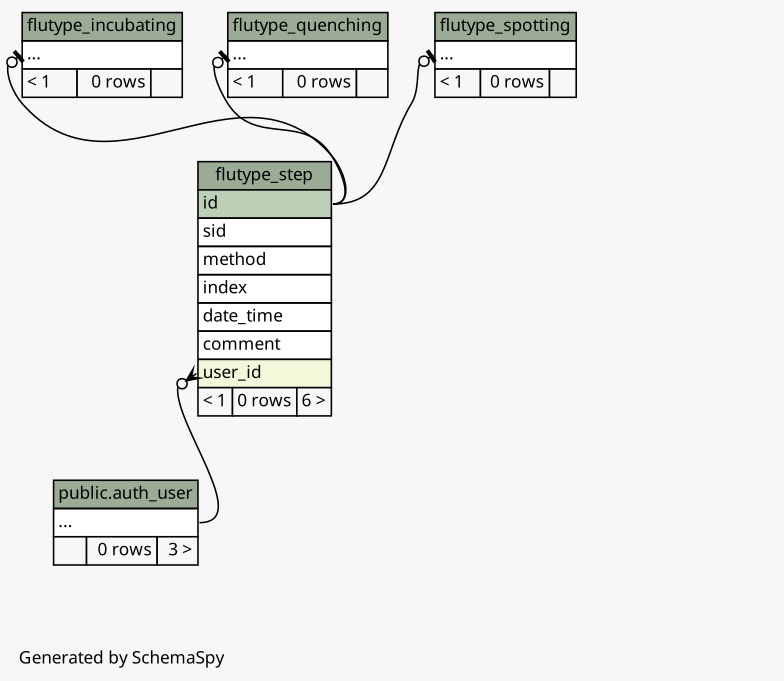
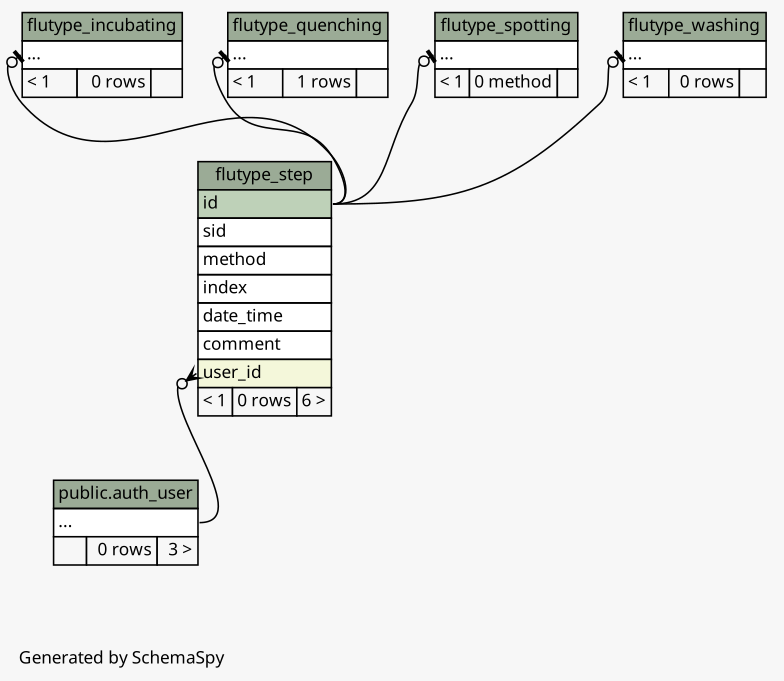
node "flutype_washing": added
node "flutype_quenching": text "0 rows" -> "1 rows"
node "flutype_spotting": text "0 rows" -> "0 method"
